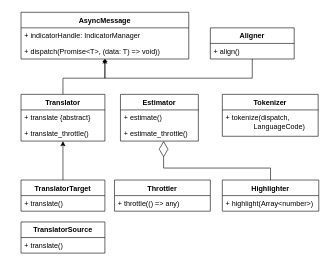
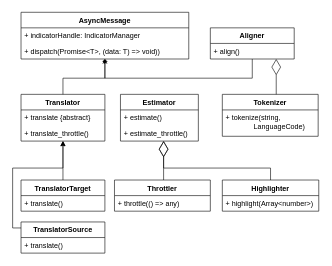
edge "Tokenizer" -> "Aligner": added
node "+ tokenize(dispatch, LanguageCode)": label "+ tokenize(dispatch, LanguageCode)" -> "+ tokenize(string, LanguageCode)"
edge "Throttler" -> "Estimator": added
edge "TranslatorSource" -> "Translator": added
